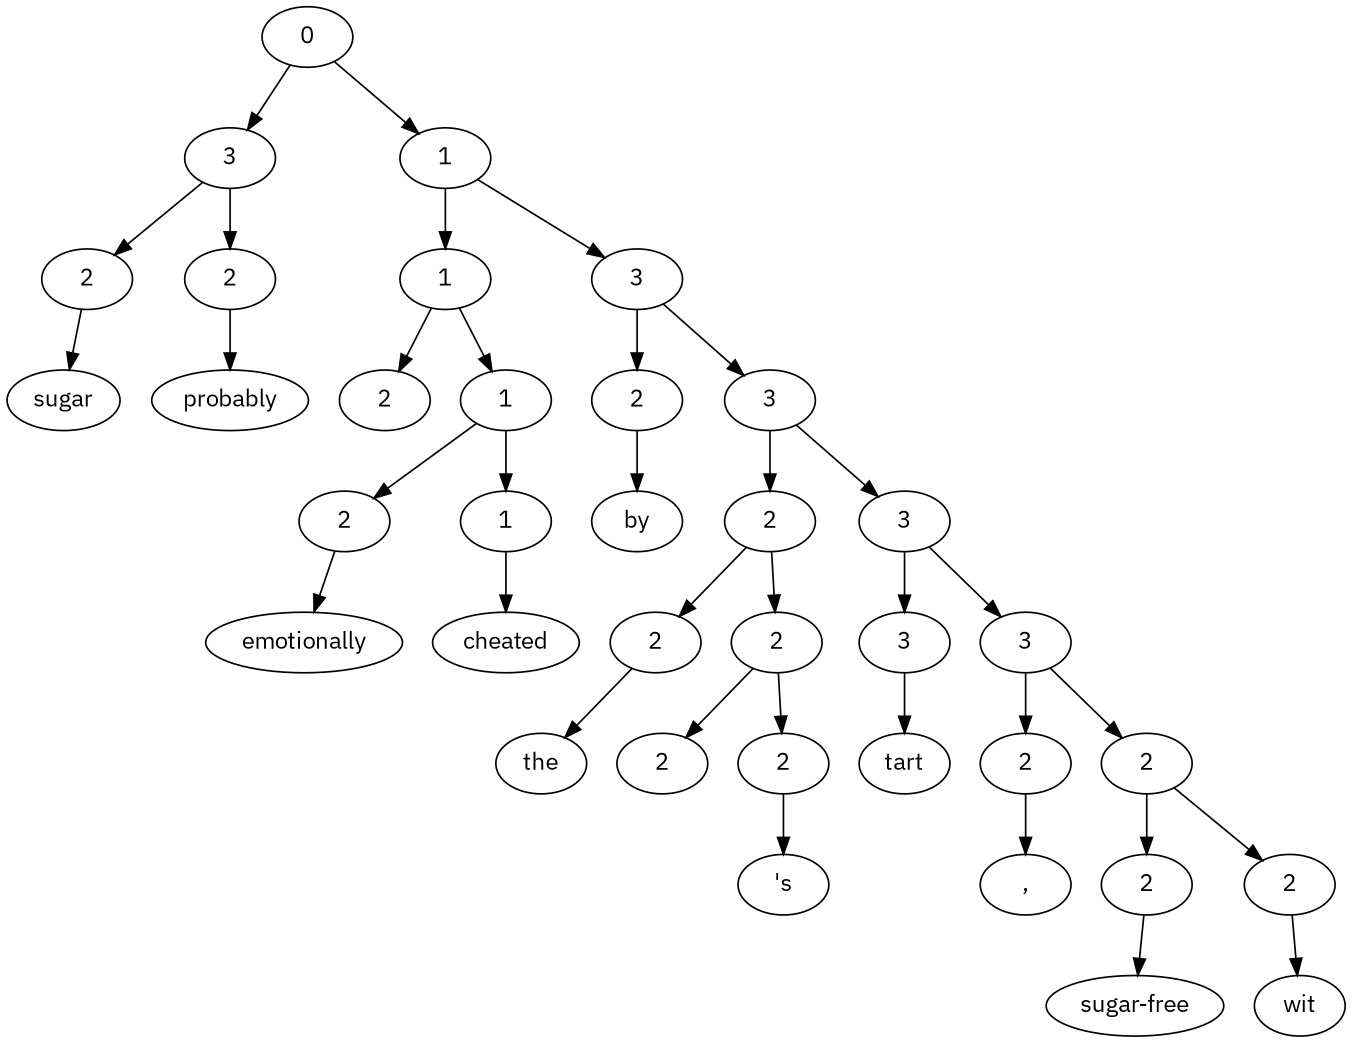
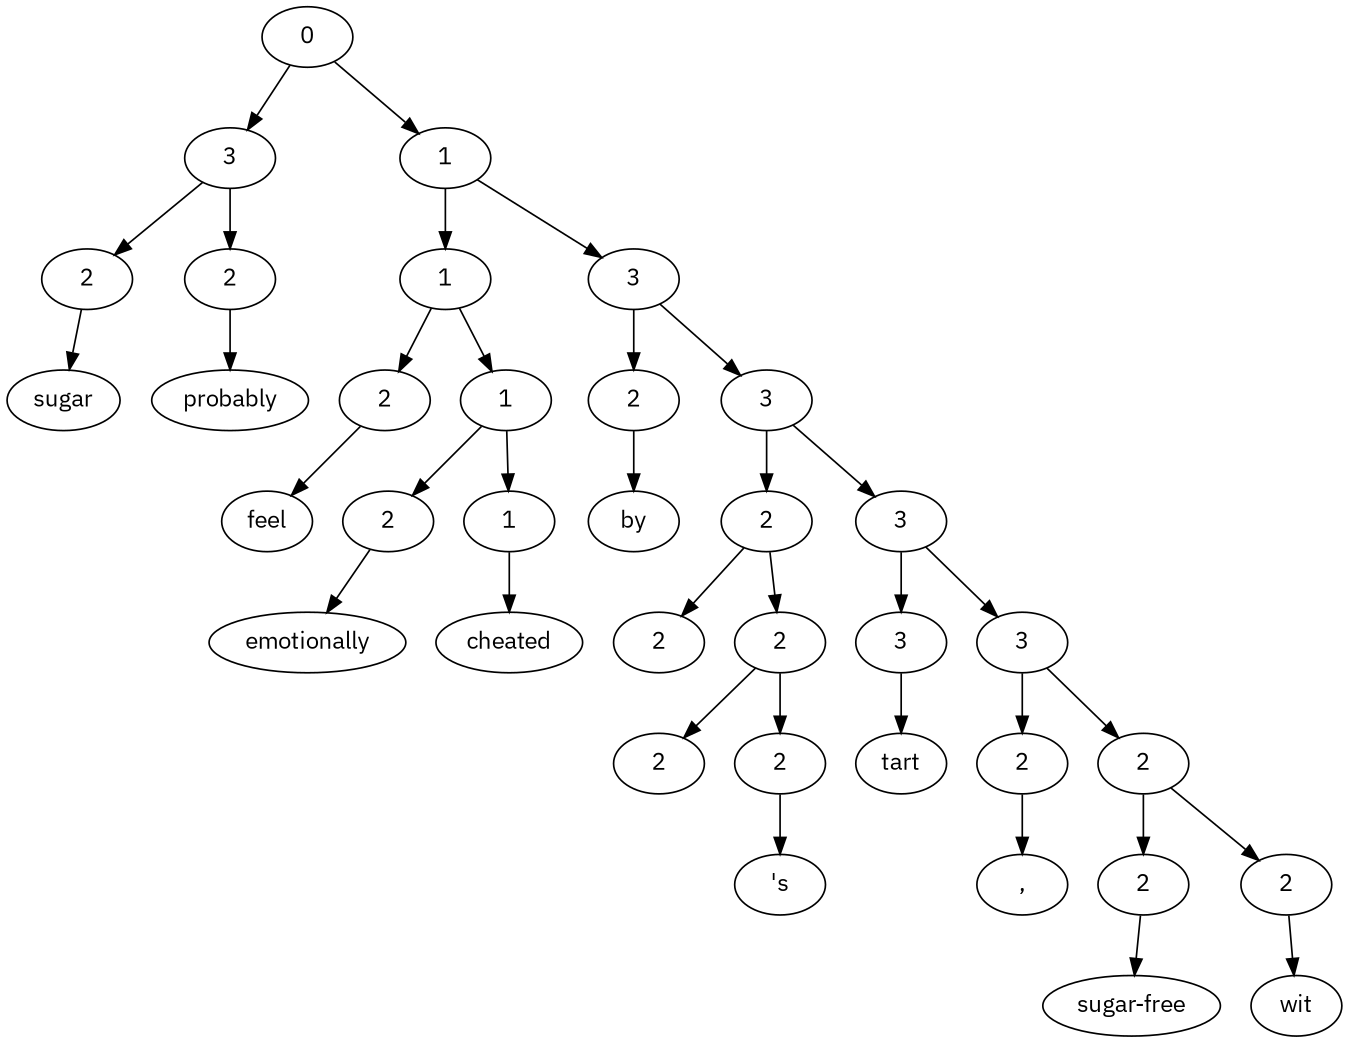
node "feel": added
node "the": removed
